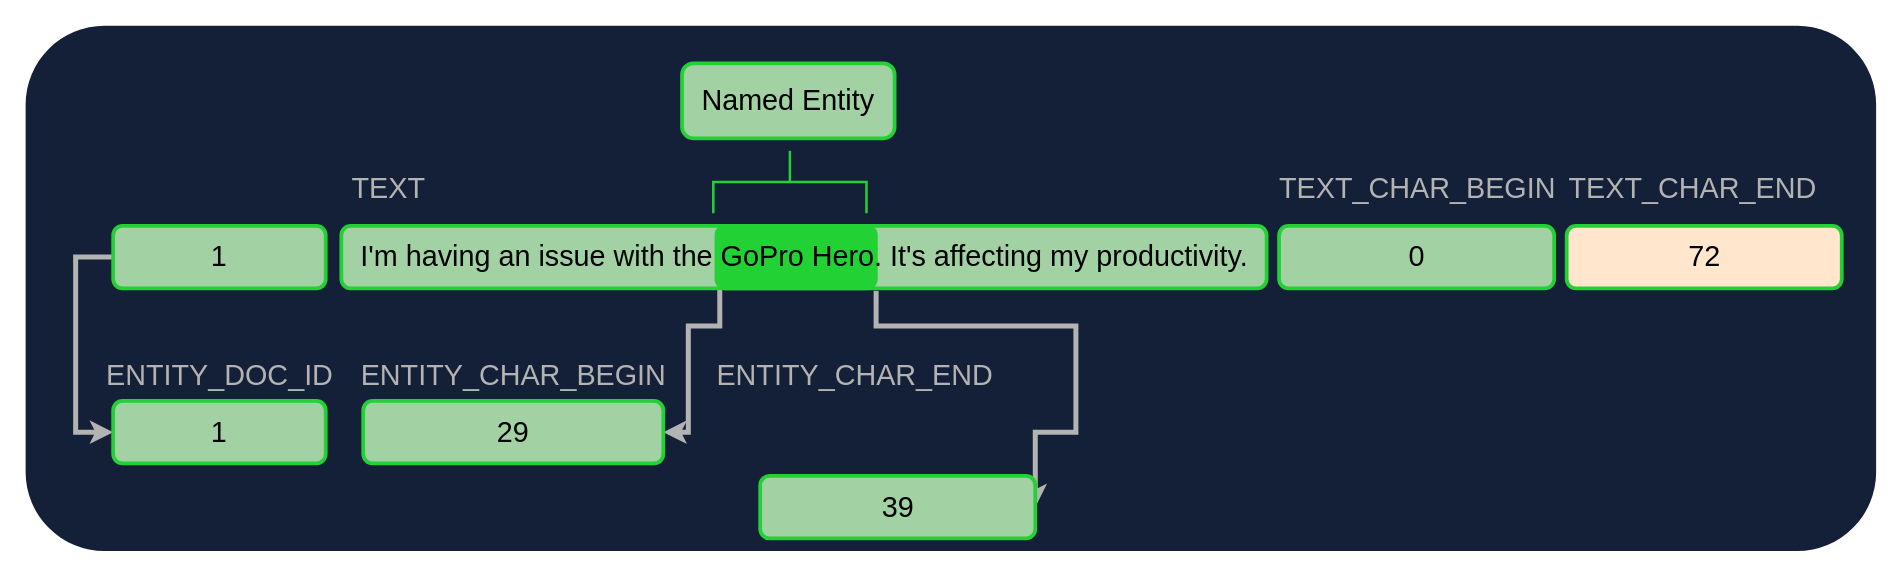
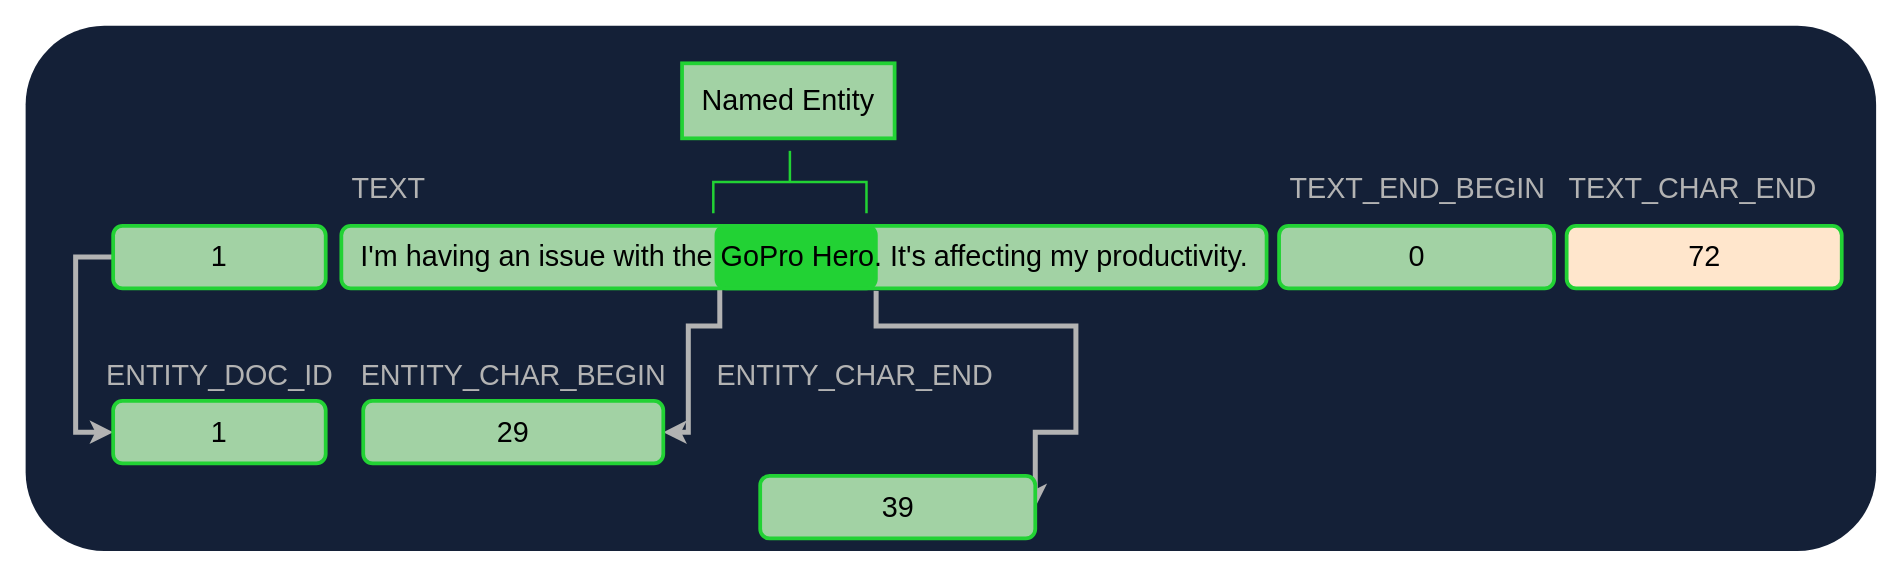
node "Named Entity": shape rounded rectangle -> rectangle
node "TEXT_CHAR_BEGIN": label "TEXT_CHAR_BEGIN" -> "TEXT_END_BEGIN"
